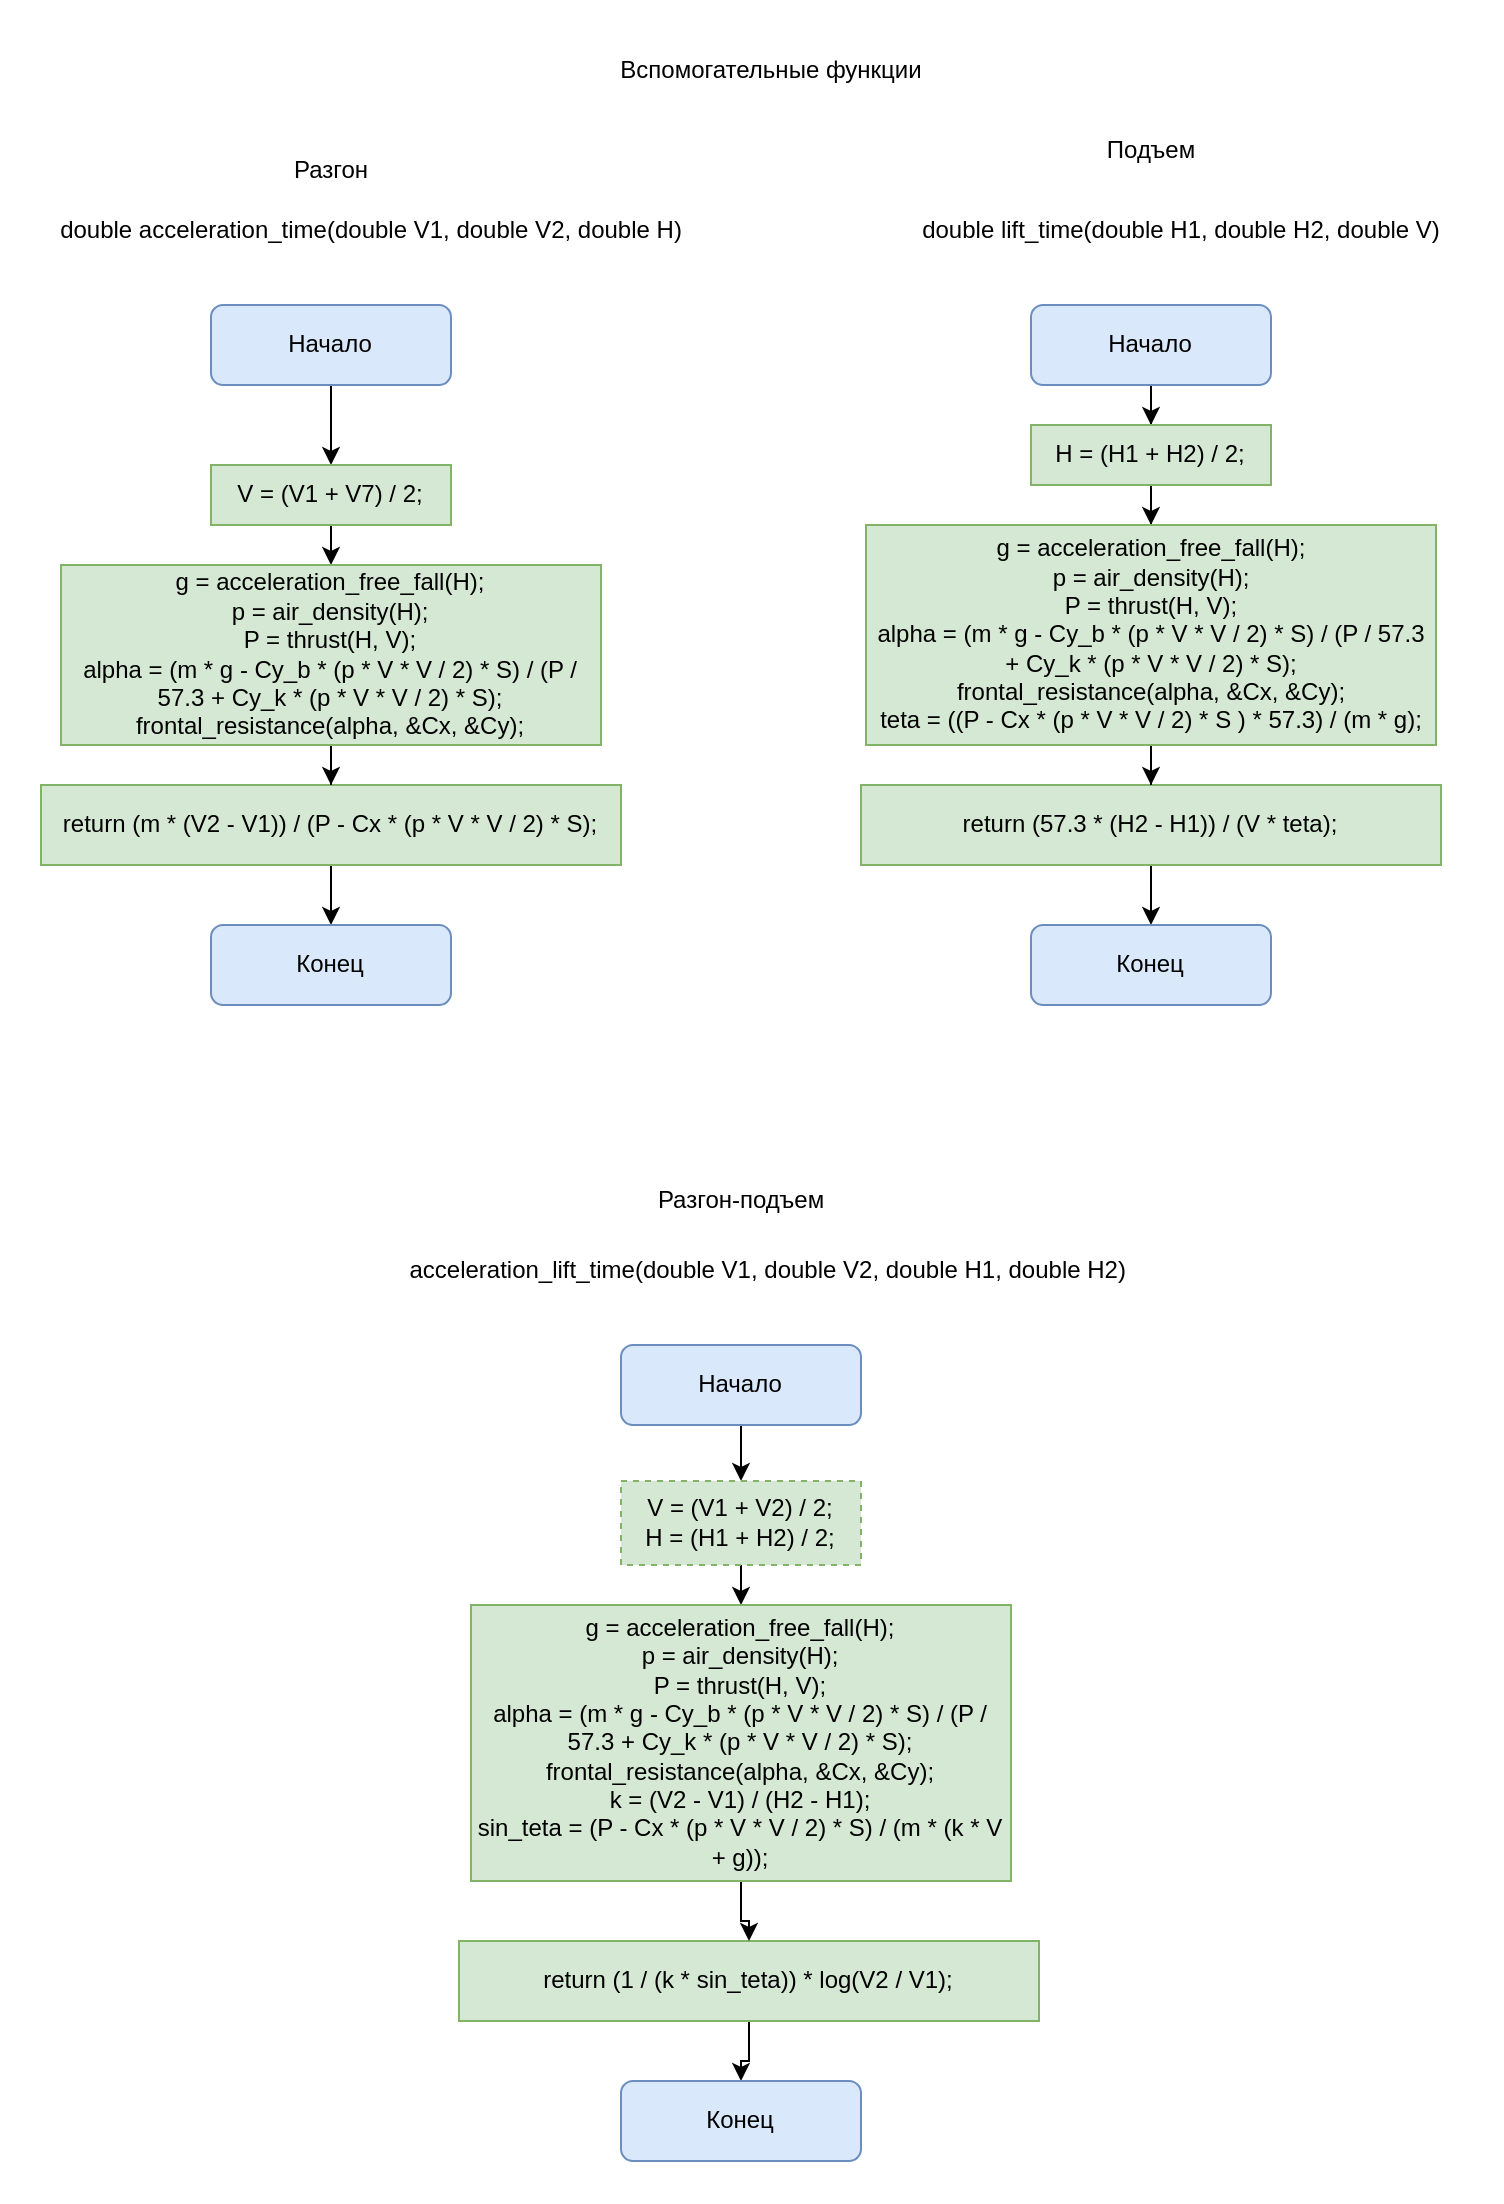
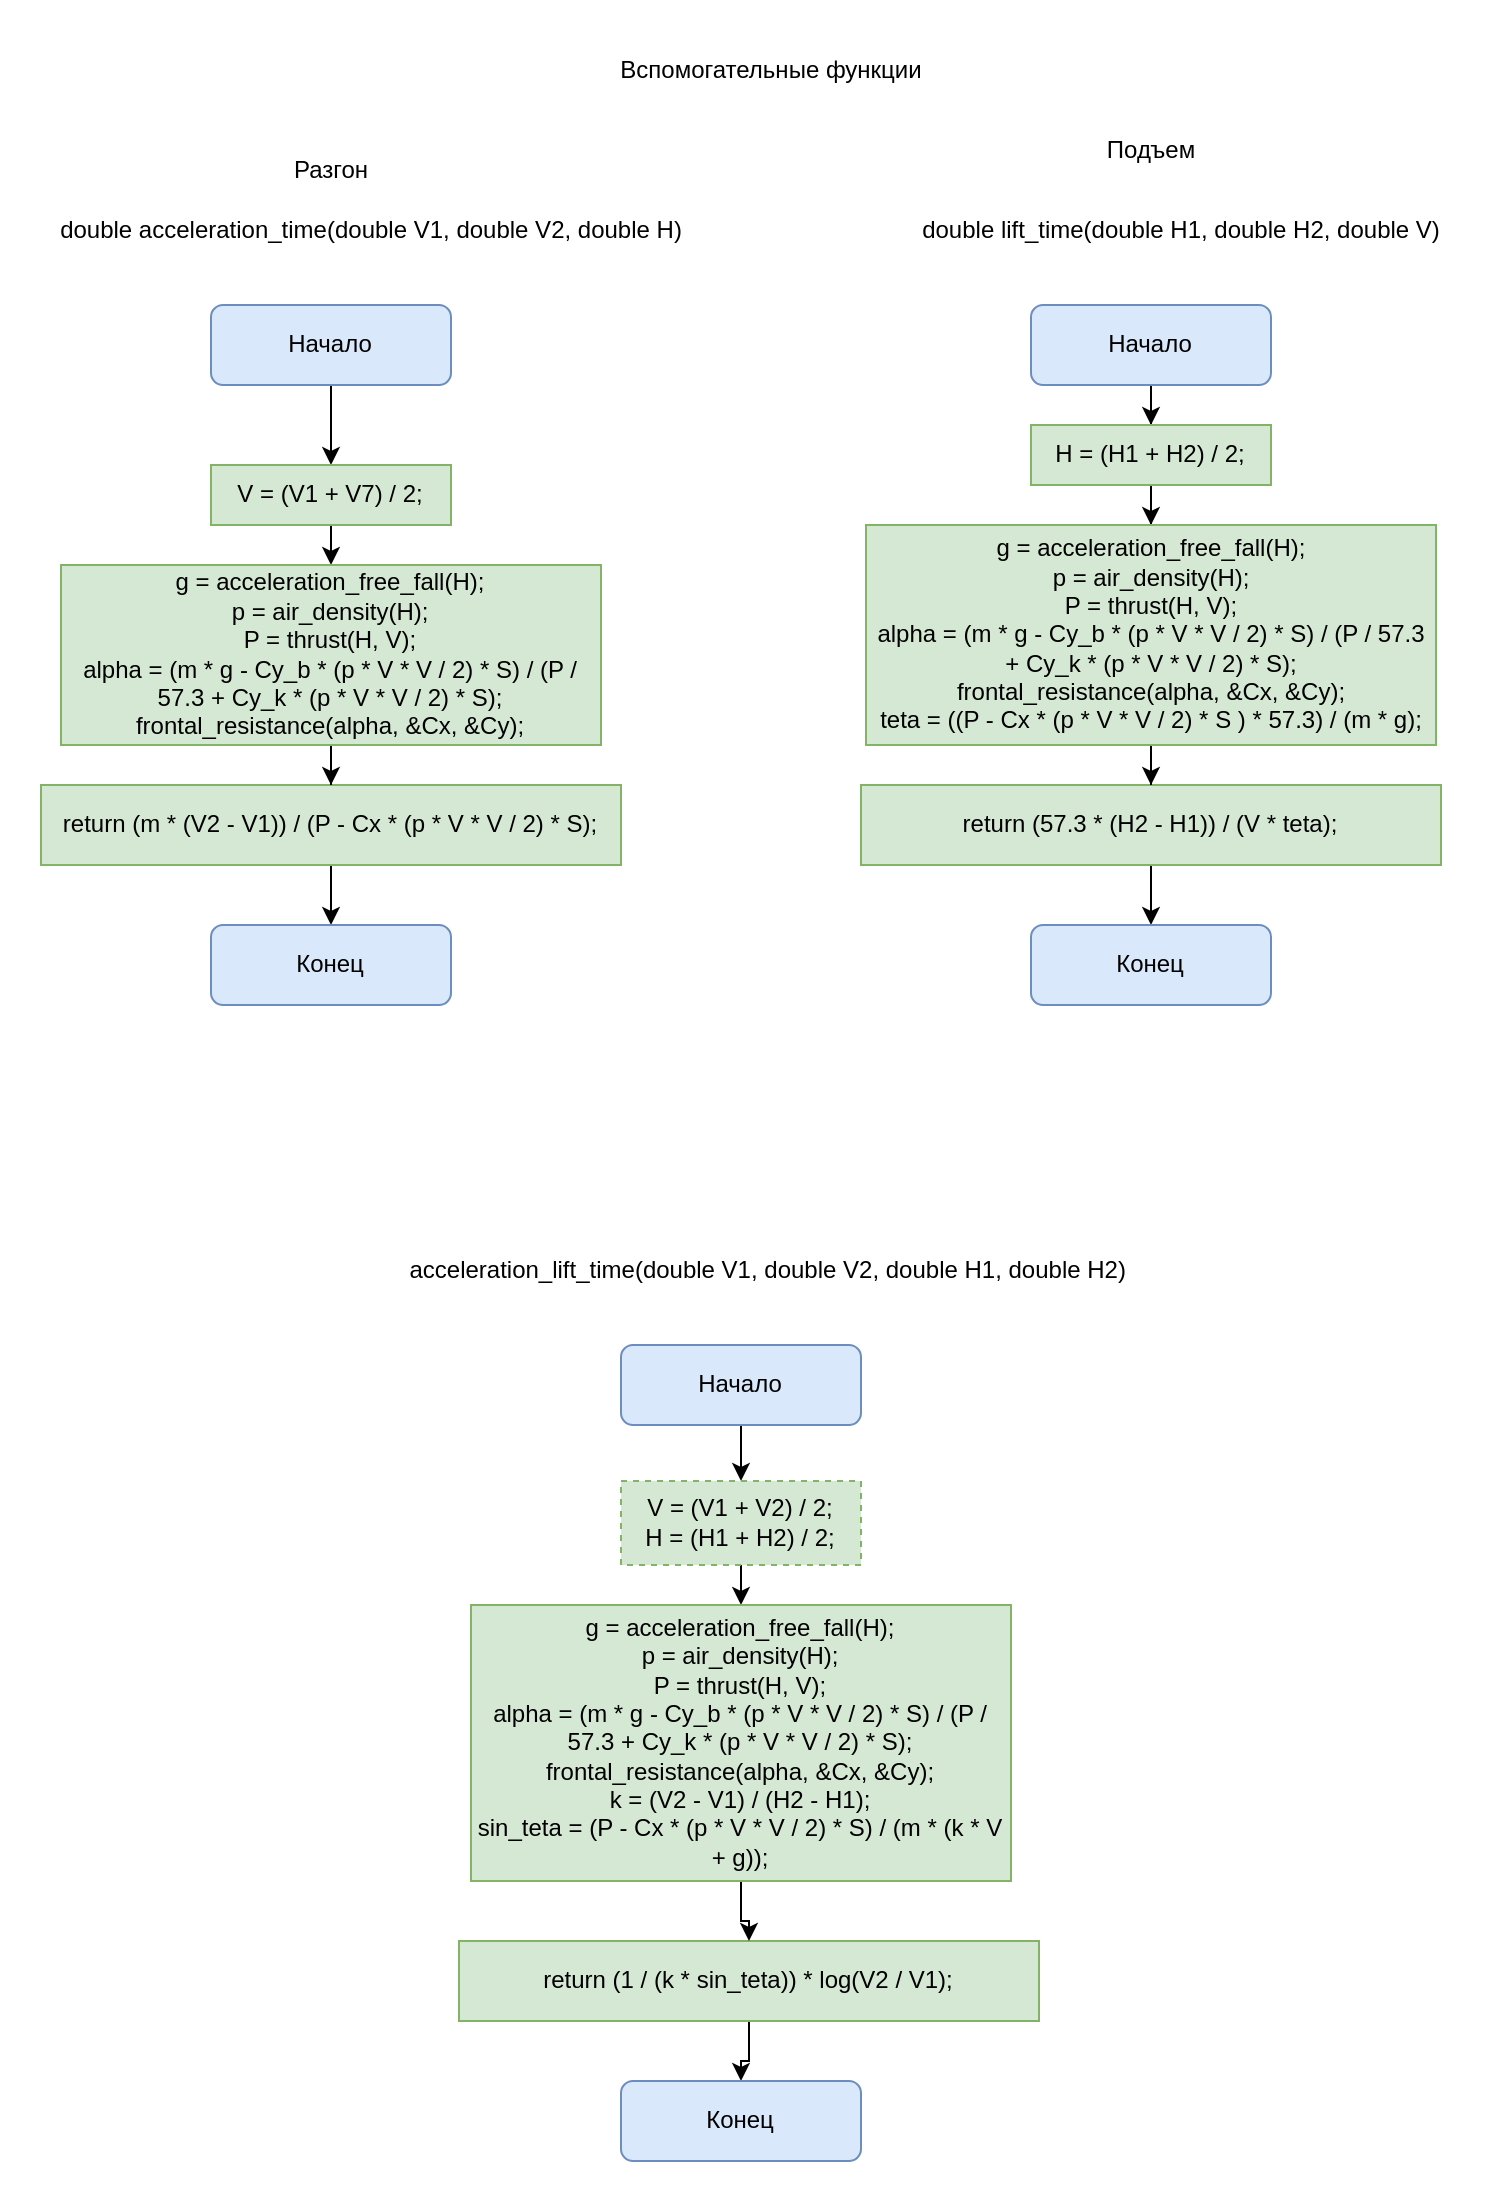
node "Разгон-подъем": removed
